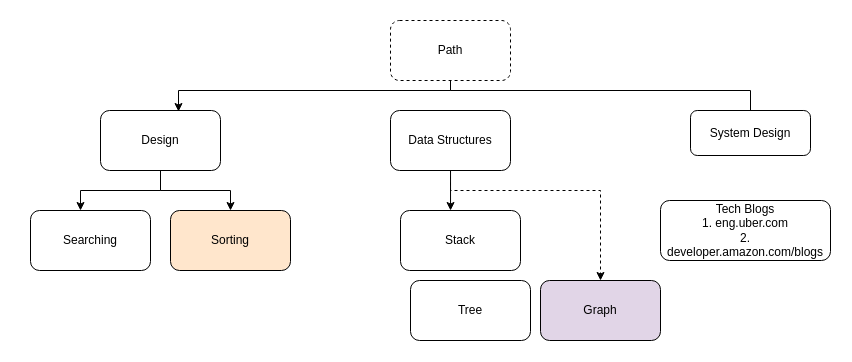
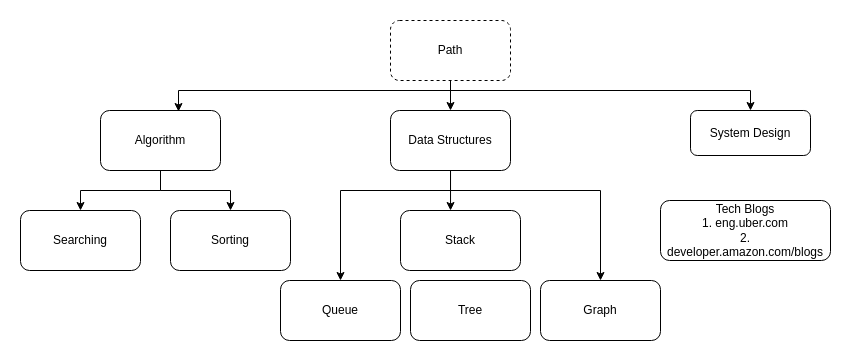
edge "Path" -> "Data Structures": added
edge "Path" -- "System Design": arrowhead none -> classic
node "Design": label "Design" -> "Algorithm"
edge "Data Structures" -> "Queue": added
edge "Data Structures" -> "Graph": style dashed -> solid
node "Searching": moved (91, 241) -> (81, 241)
node "Sorting": fillcolor #ffe6cc -> #ffffff
node "Queue": added
node "Graph": fillcolor #e1d5e7 -> #ffffff
